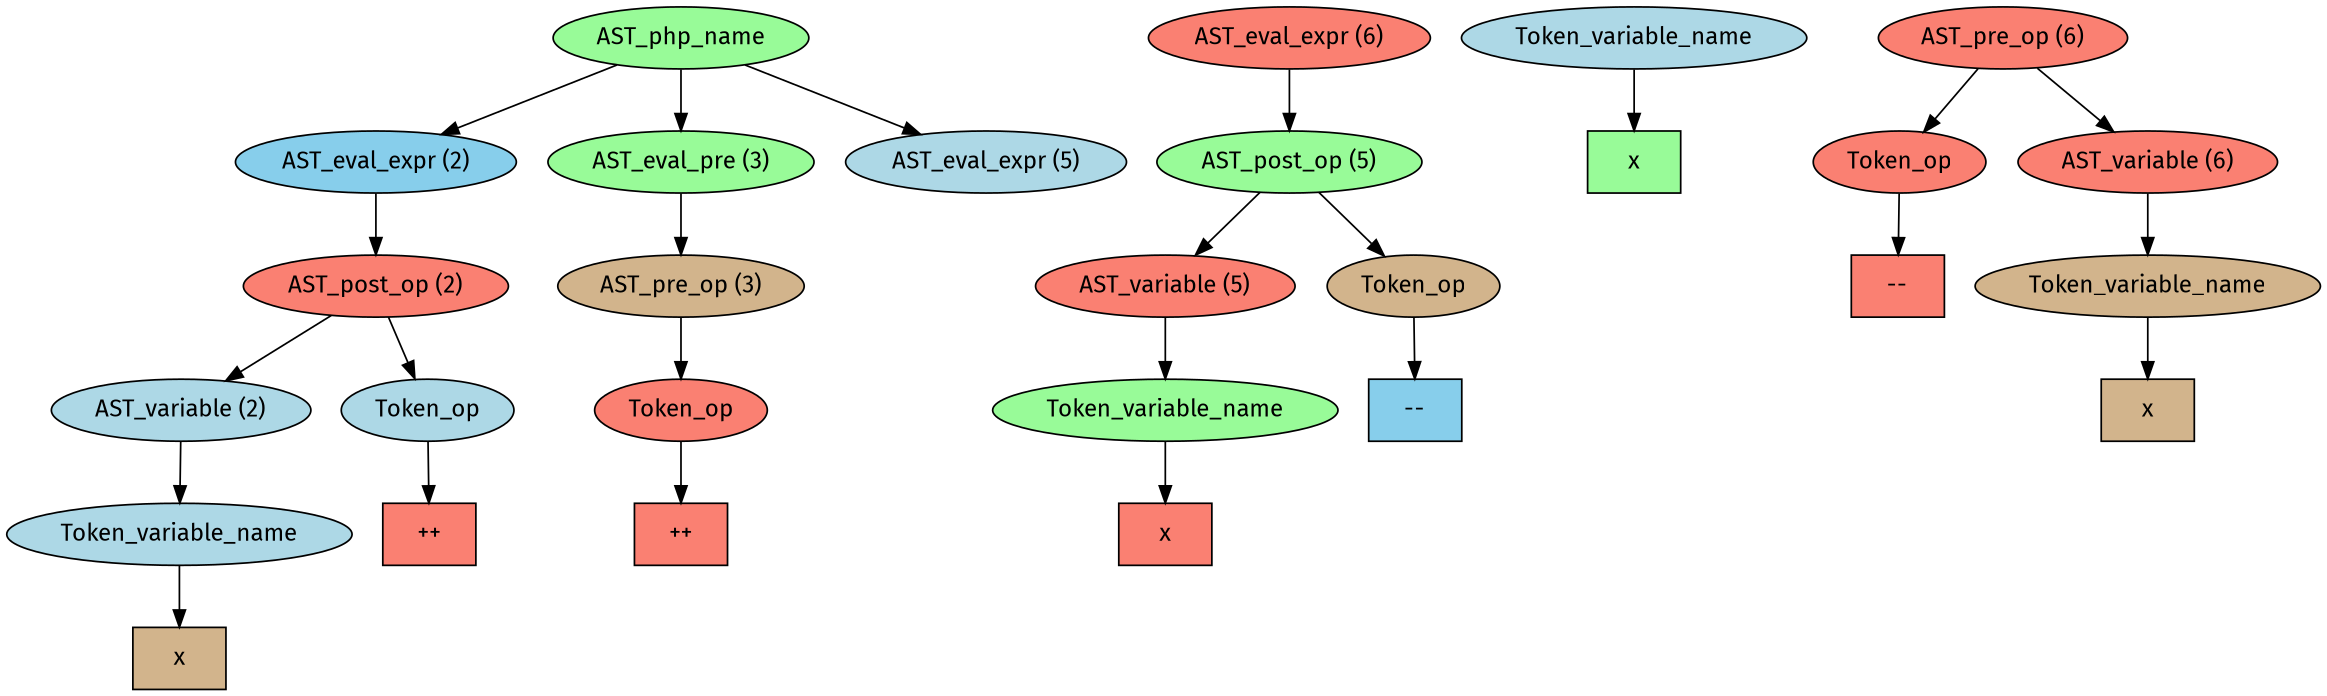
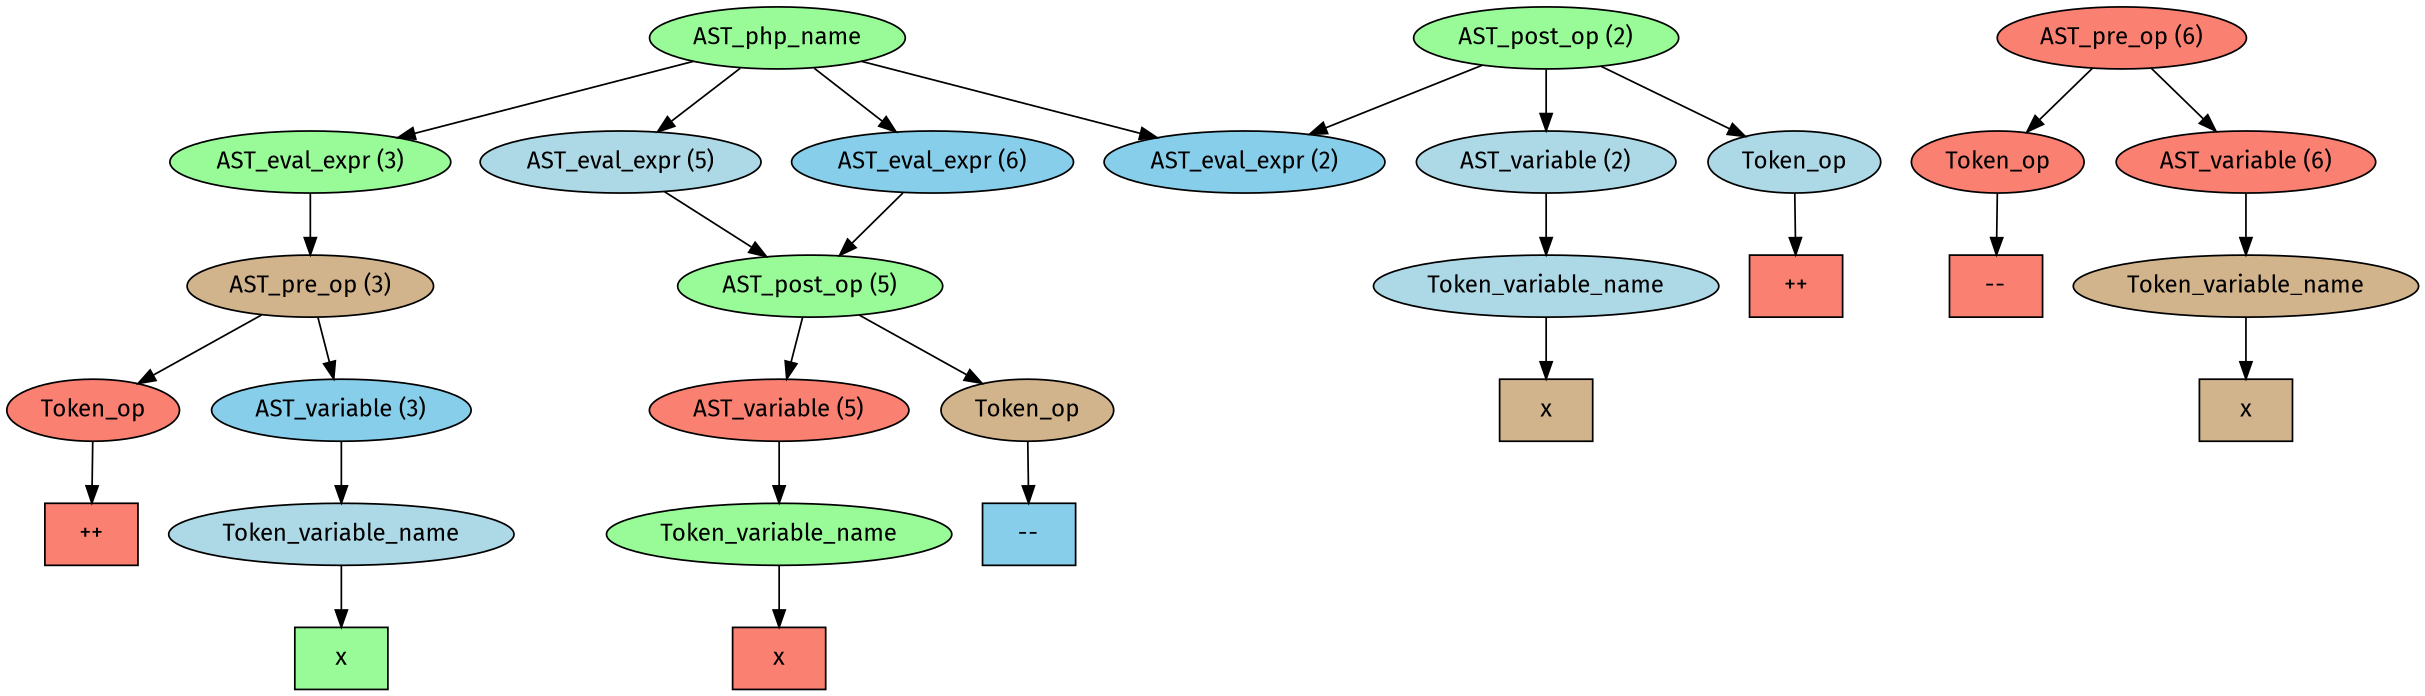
node "AST_eval_expr (6)": fillcolor salmon -> skyblue
edge "AST_php_name" -> "AST_eval_expr (6)": added
node "AST_eval_pre (3)": label "AST_eval_pre (3)" -> "AST_eval_expr (3)"
edge "AST_eval_expr (2)" -> "AST_post_op (2)": reversed
edge "AST_eval_expr (5)" -> "AST_post_op (5)": added
node "AST_post_op (2)": fillcolor salmon -> palegreen
node "AST_variable (3)": added
